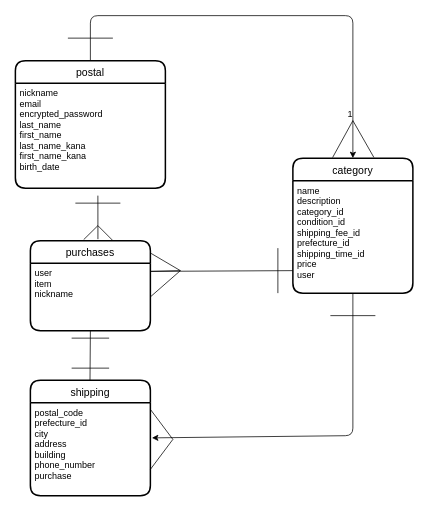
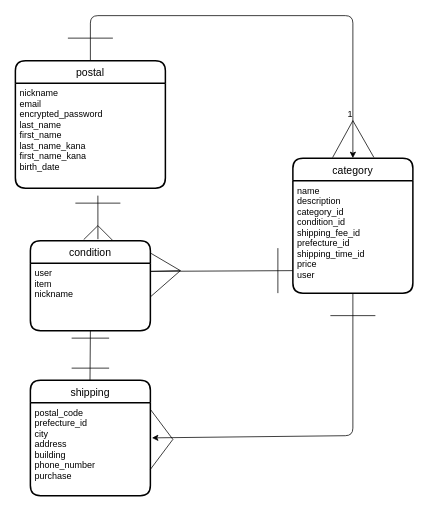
node "purchases": label "purchases" -> "condition"
